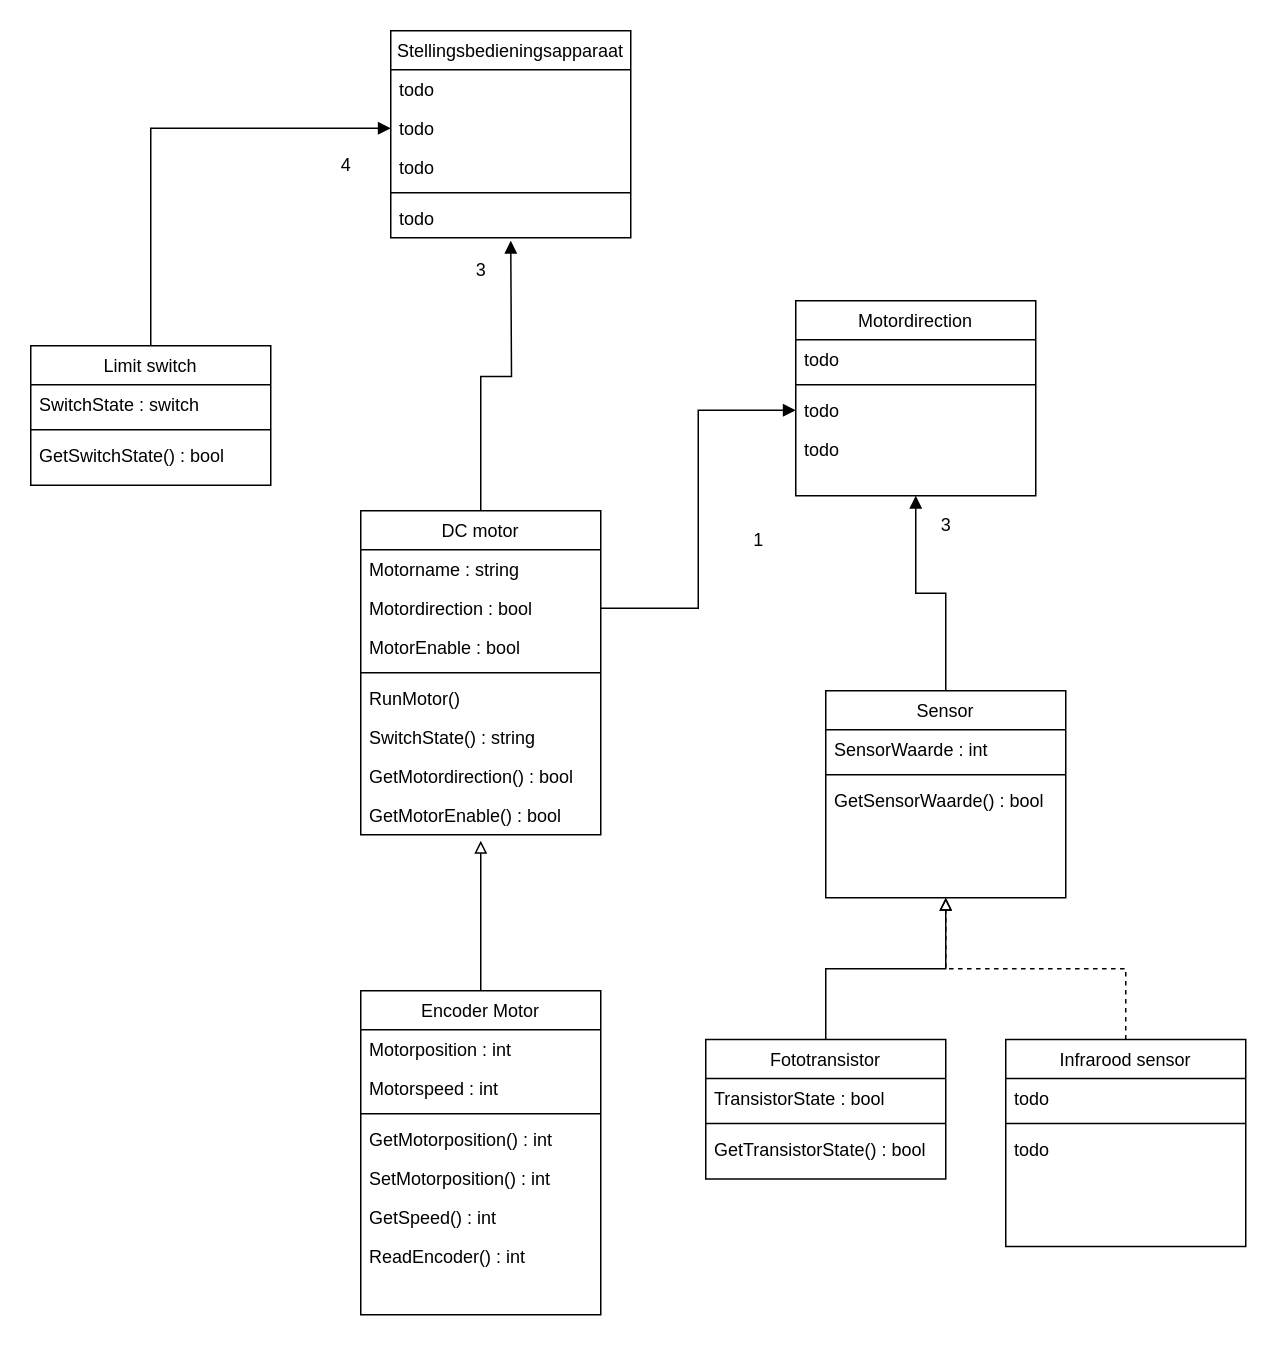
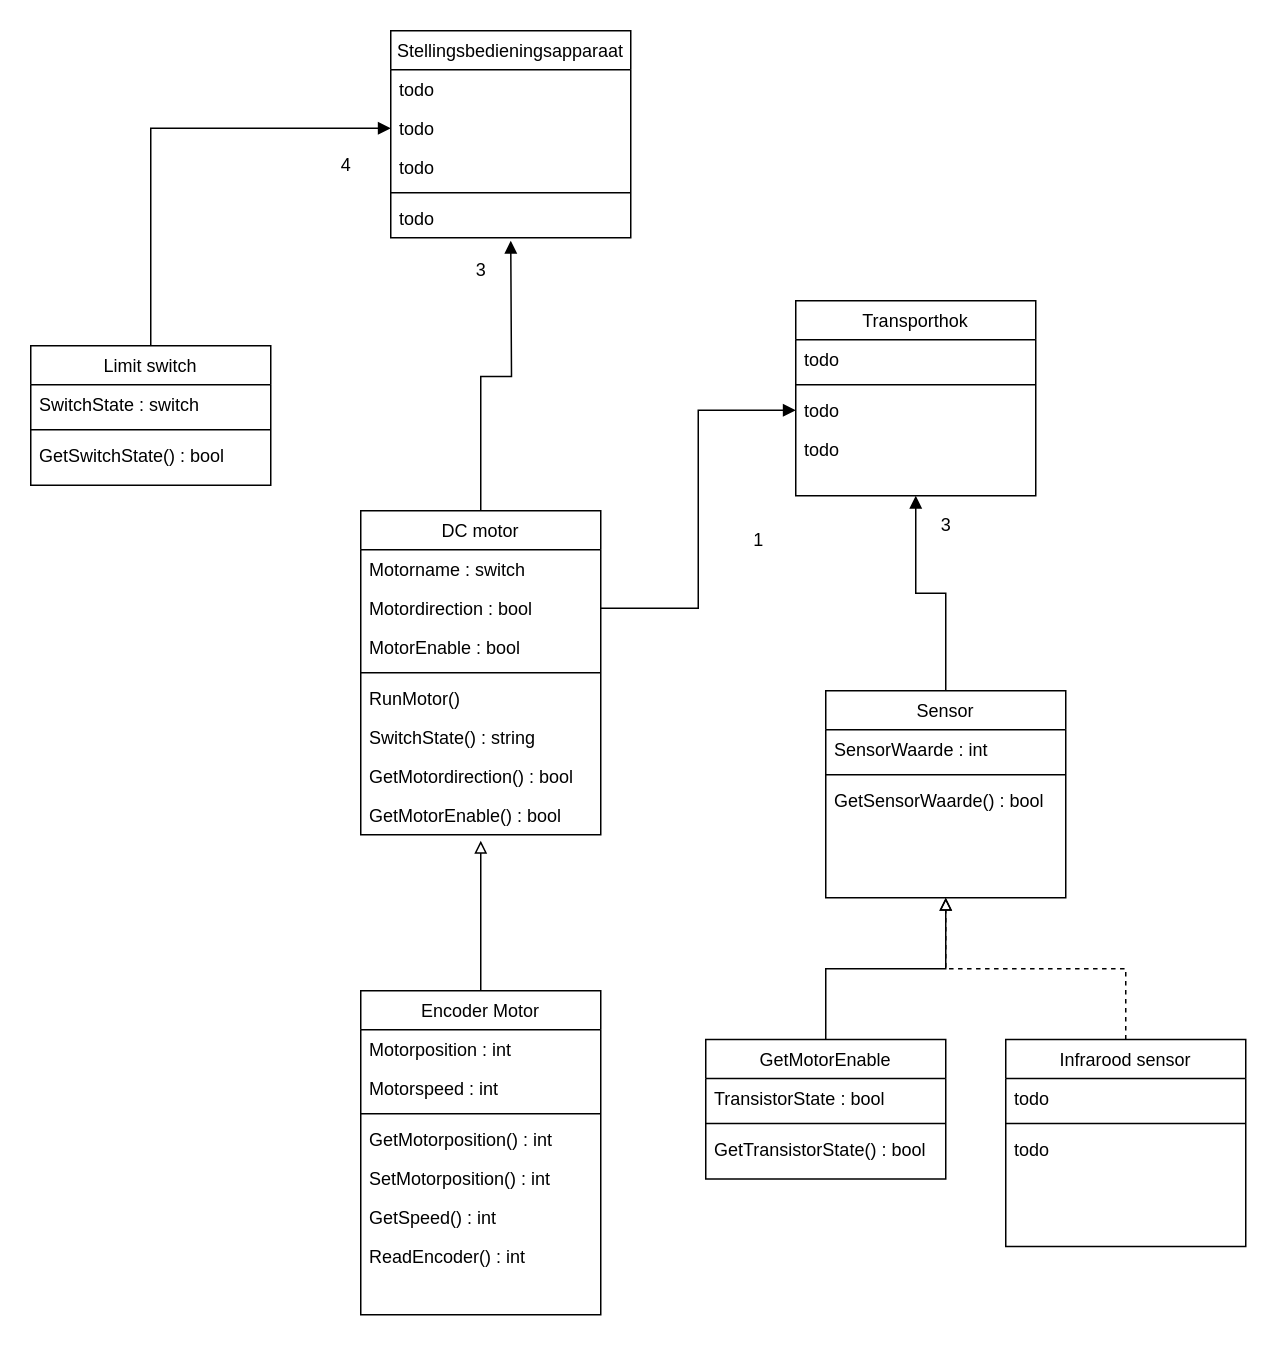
node "Motordirection": label "Motordirection" -> "Transporthok"
node "Motorname : string": label "Motorname : string" -> "Motorname : switch"
node "Fototransistor": label "Fototransistor" -> "GetMotorEnable"
